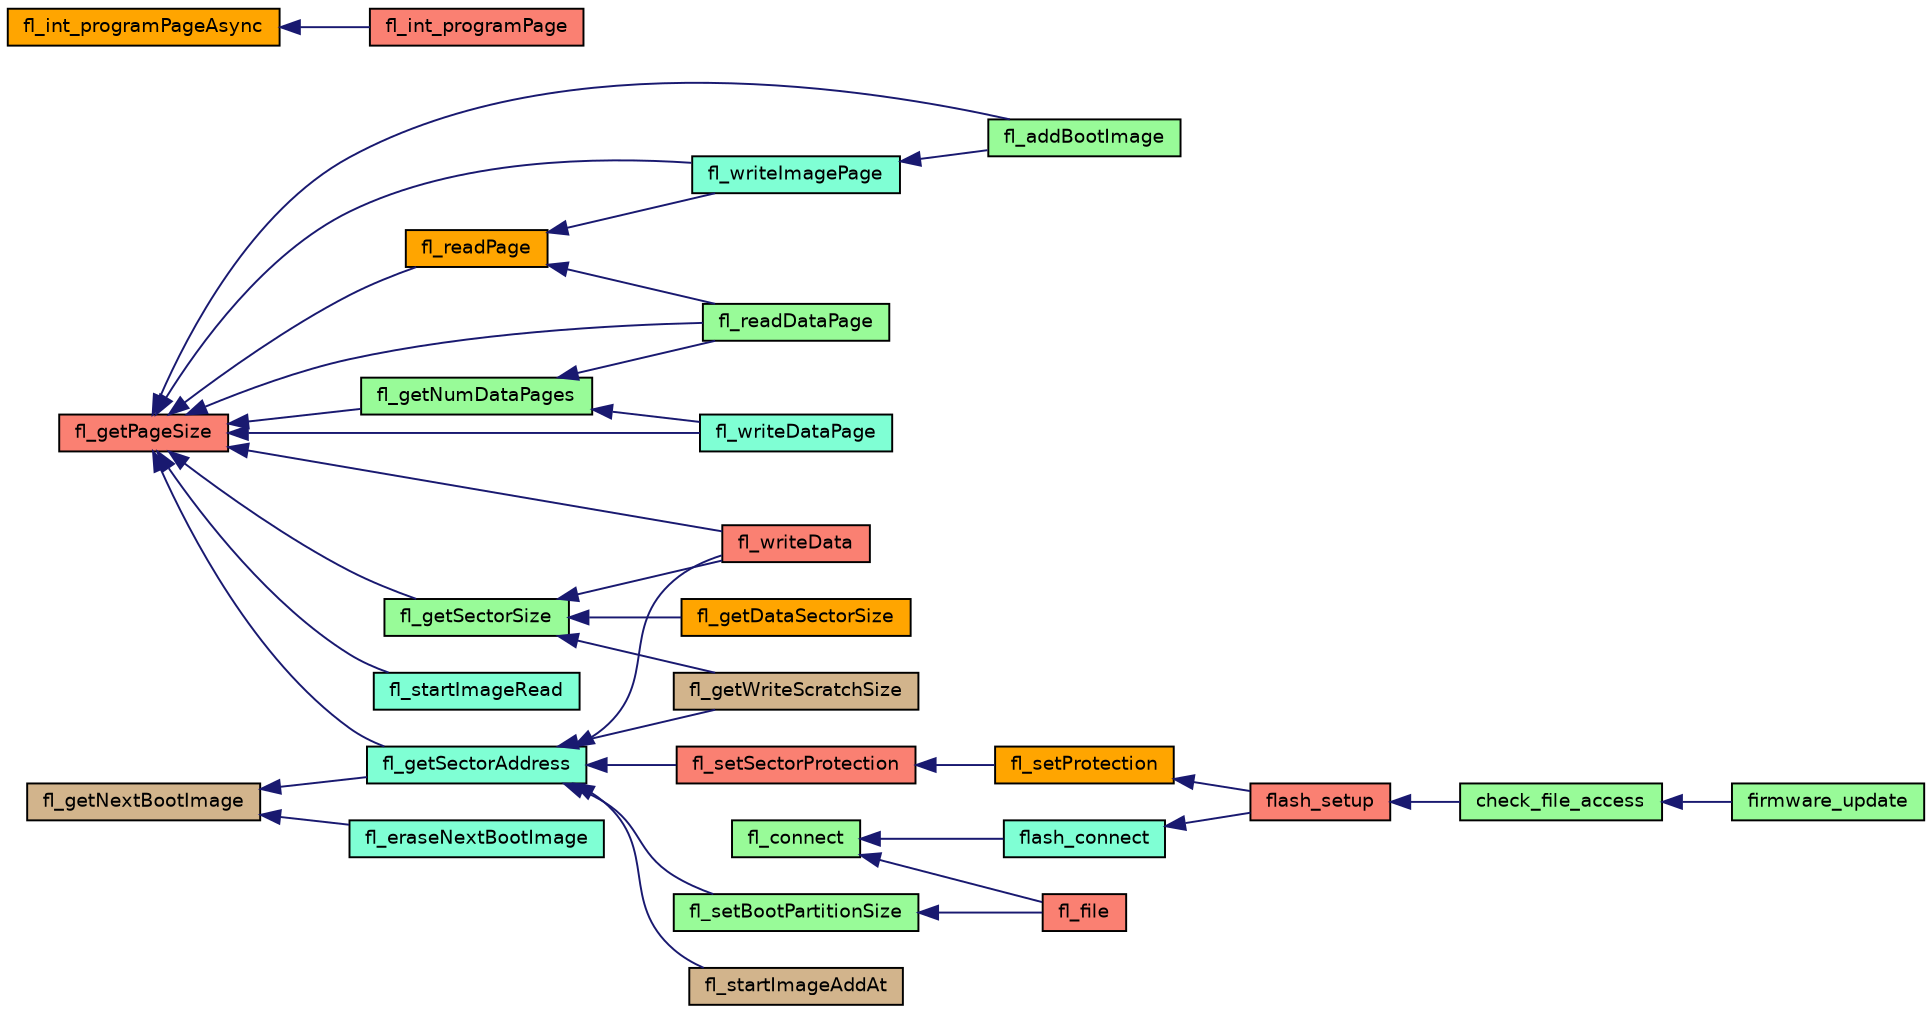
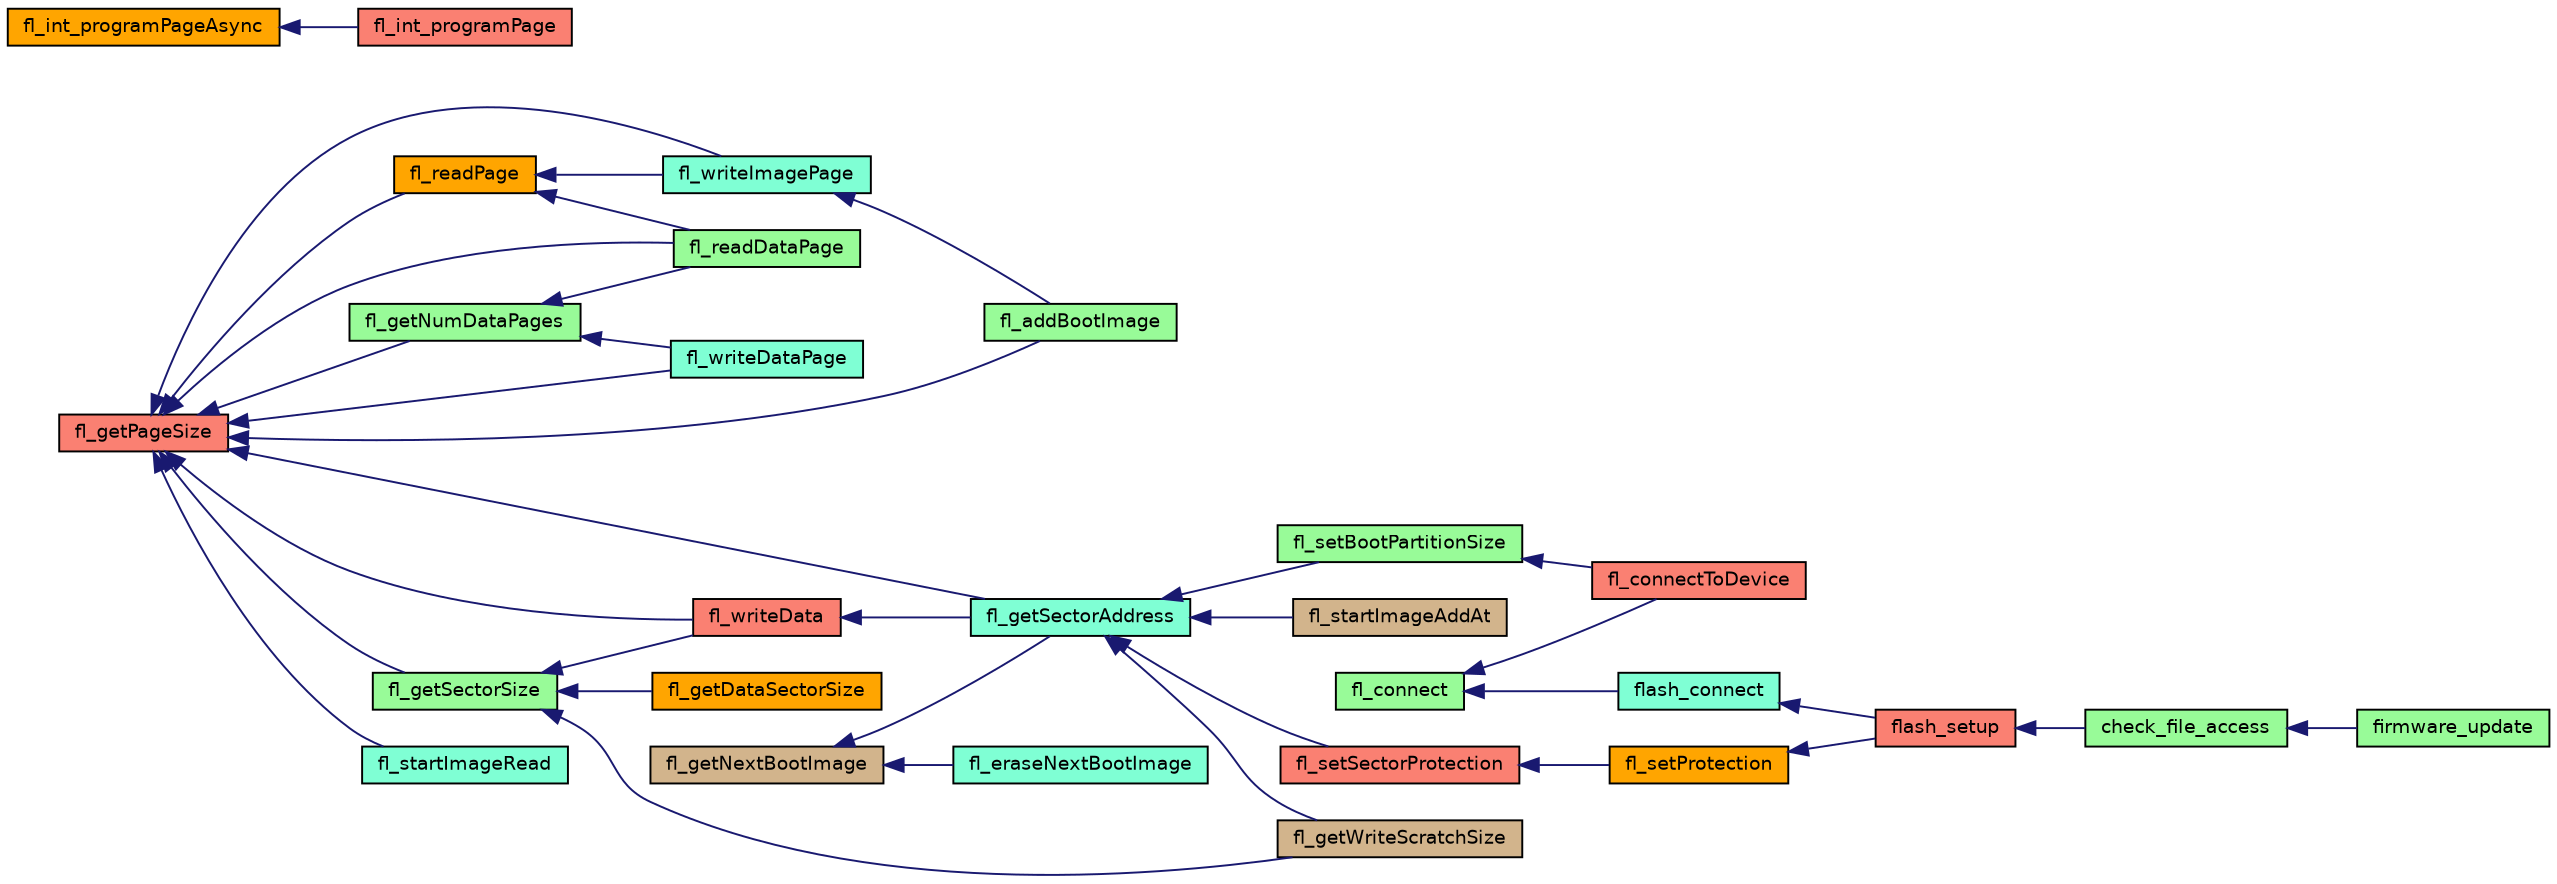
edge "fl_writeData" -> "fl_getSectorAddress": reversed
node "fl_file": label "fl_file" -> "fl_connectToDevice"
